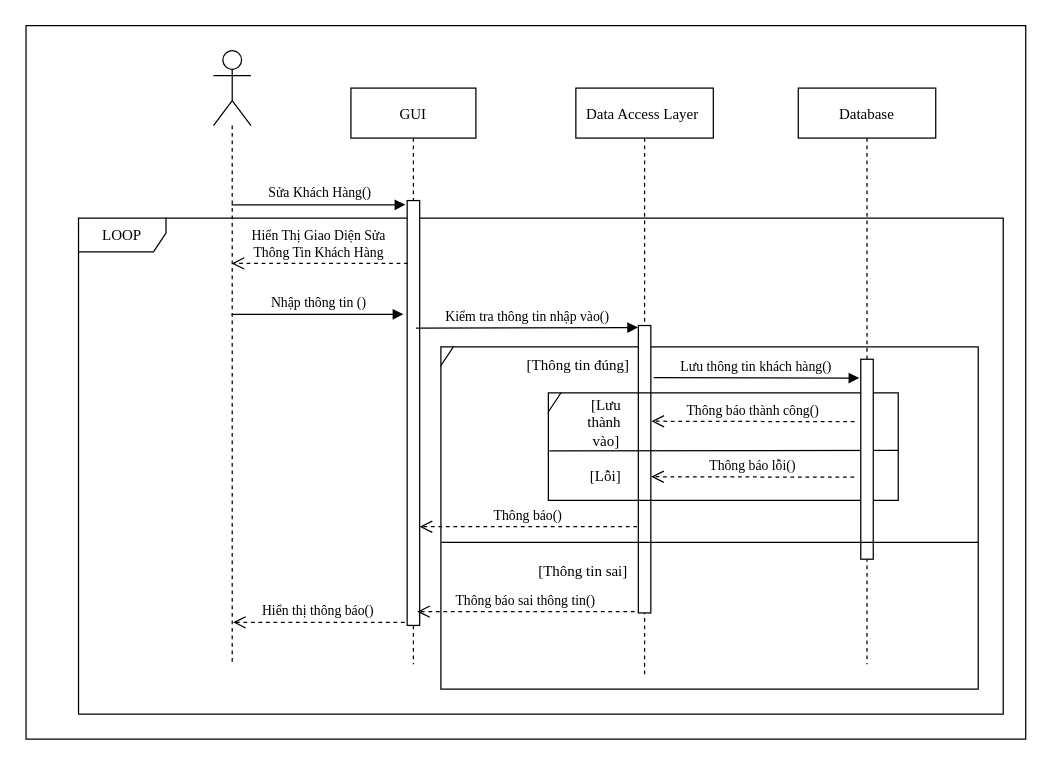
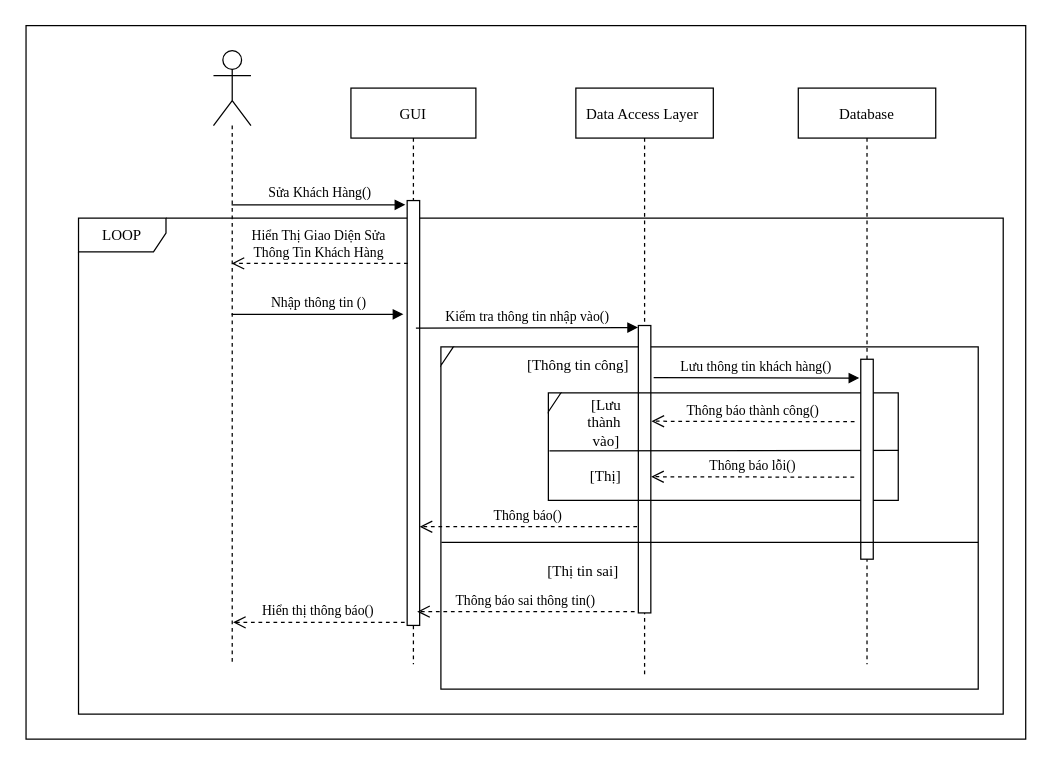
node "[Thông tin đúng]": label "[Thông tin đúng]" -> "[Thông tin công]"
node "[Lỗi]": label "[Lỗi]" -> "[Thị]"
node "[Thông tin sai]": label "[Thông tin sai]" -> "[Thị tin sai]"
